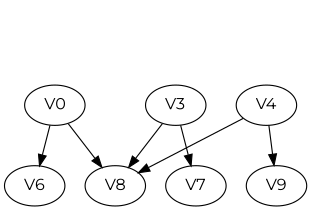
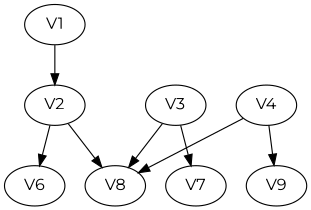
node "V1": added
node "V0": label "V0" -> "V2"
